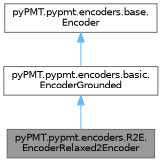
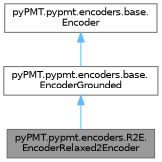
node "pyPMT.pypmt.encoders.basic. EncoderGrounded": label "pyPMT.pypmt.encoders.basic. EncoderGrounded" -> "pyPMT.pypmt.encoders.base. EncoderGrounded"
